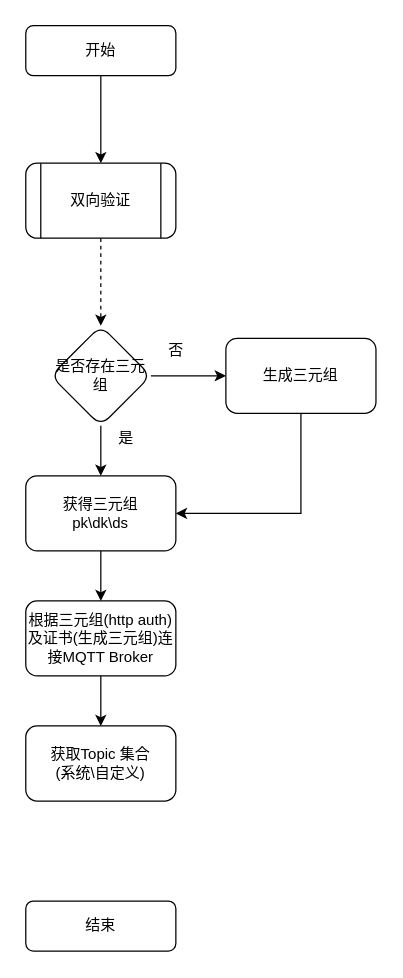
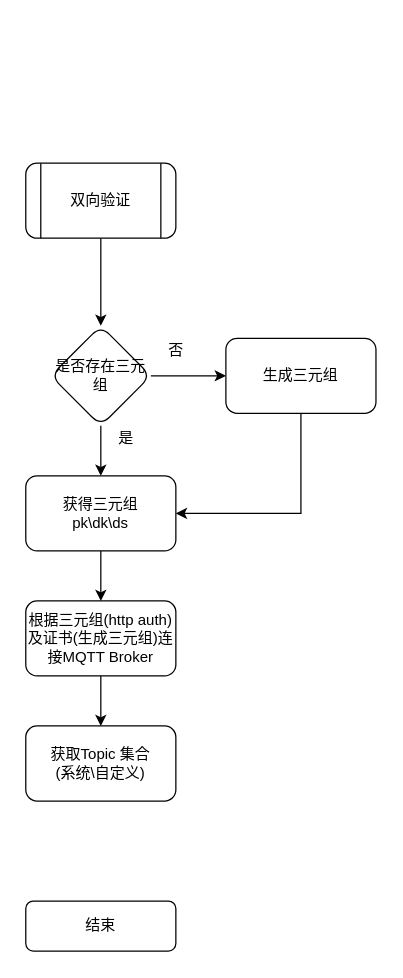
node "开始": removed
edge "开始" -> "双向验证": removed
edge "双向验证" -> "是否存在三元组": style dashed -> solid
